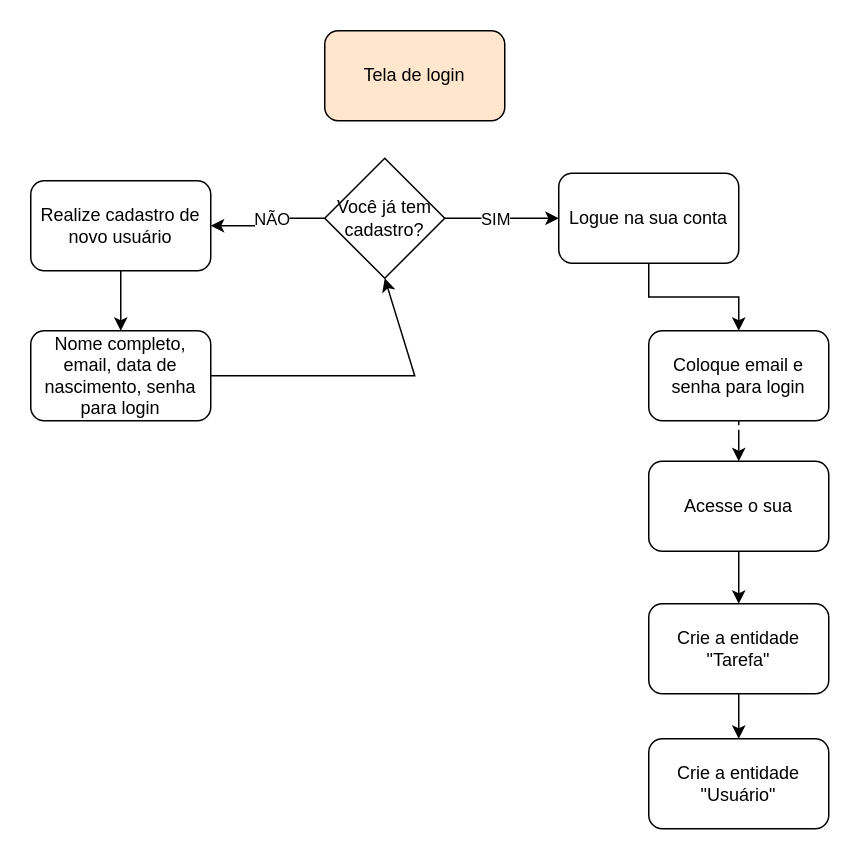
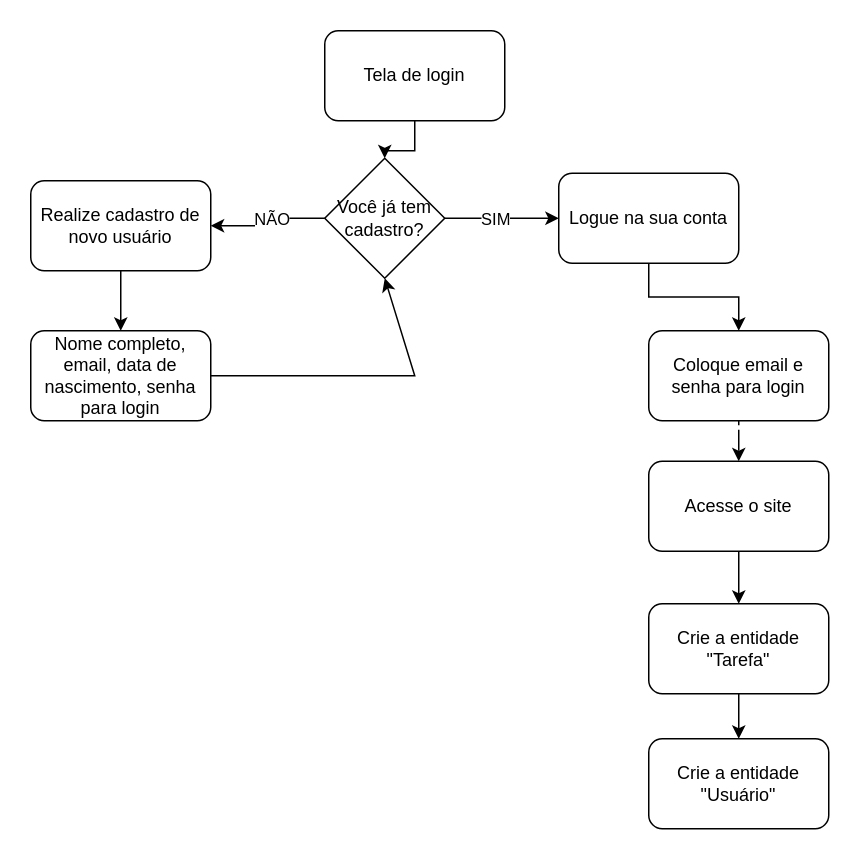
node "Tela de login": fillcolor #ffe6cc -> #ffffff
edge "Tela de login" -> "Você já tem cadastro?": added
node "Acesse o sua": label "Acesse o sua" -> "Acesse o site"
